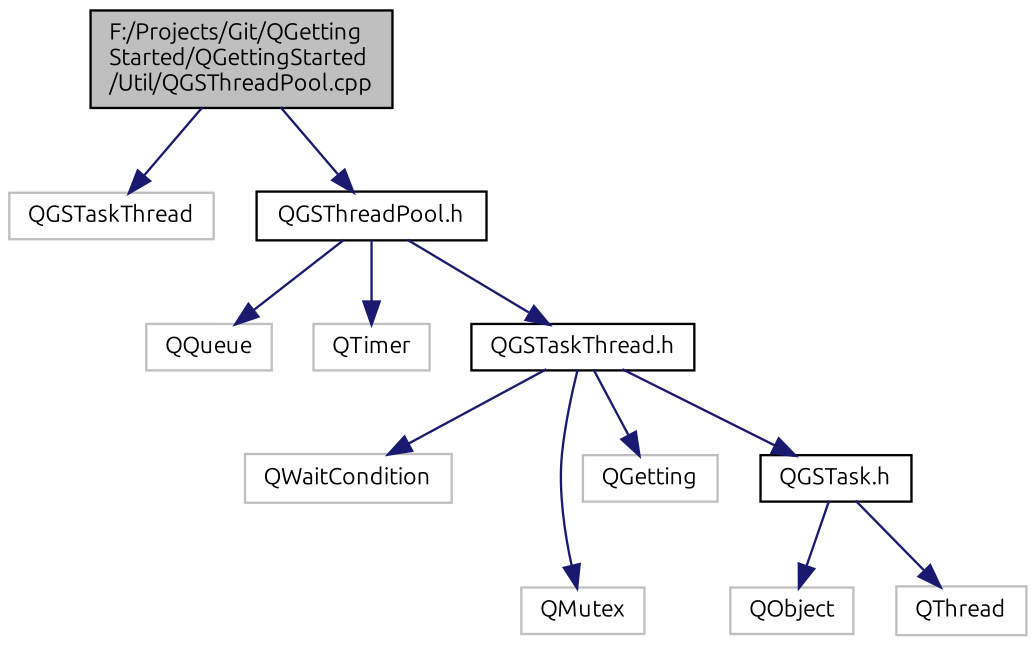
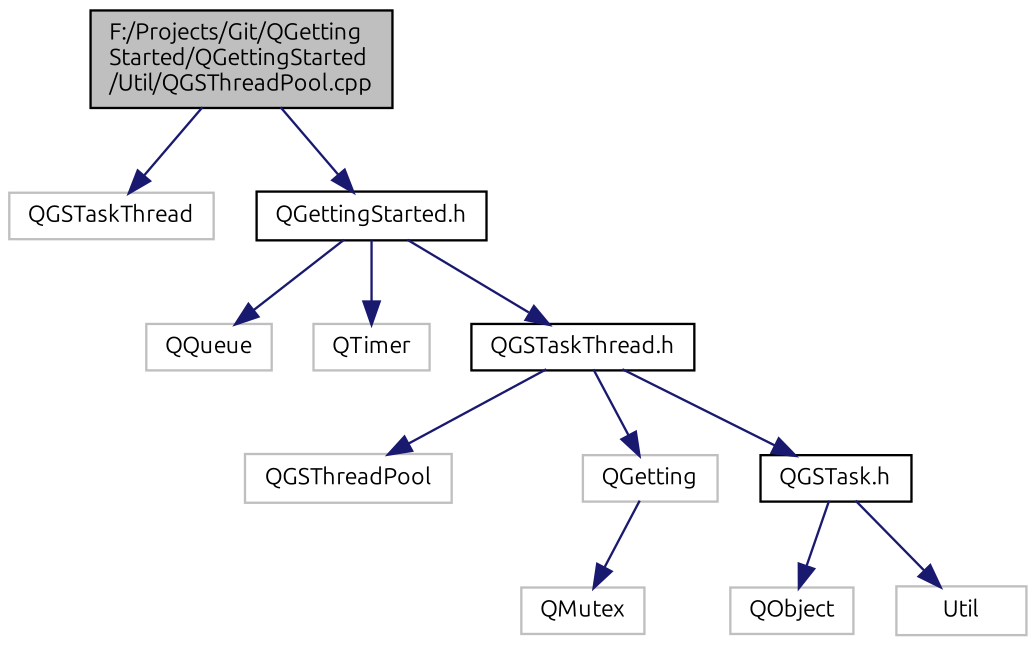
node "QGSThreadPool.h": label "QGSThreadPool.h" -> "QGettingStarted.h"
edge "QGSTaskThread.h" -> "QMutex": now "QGetting" -> "QMutex"
node "QWaitCondition": label "QWaitCondition" -> "QGSThreadPool"
node "QThread": label "QThread" -> "Util"
